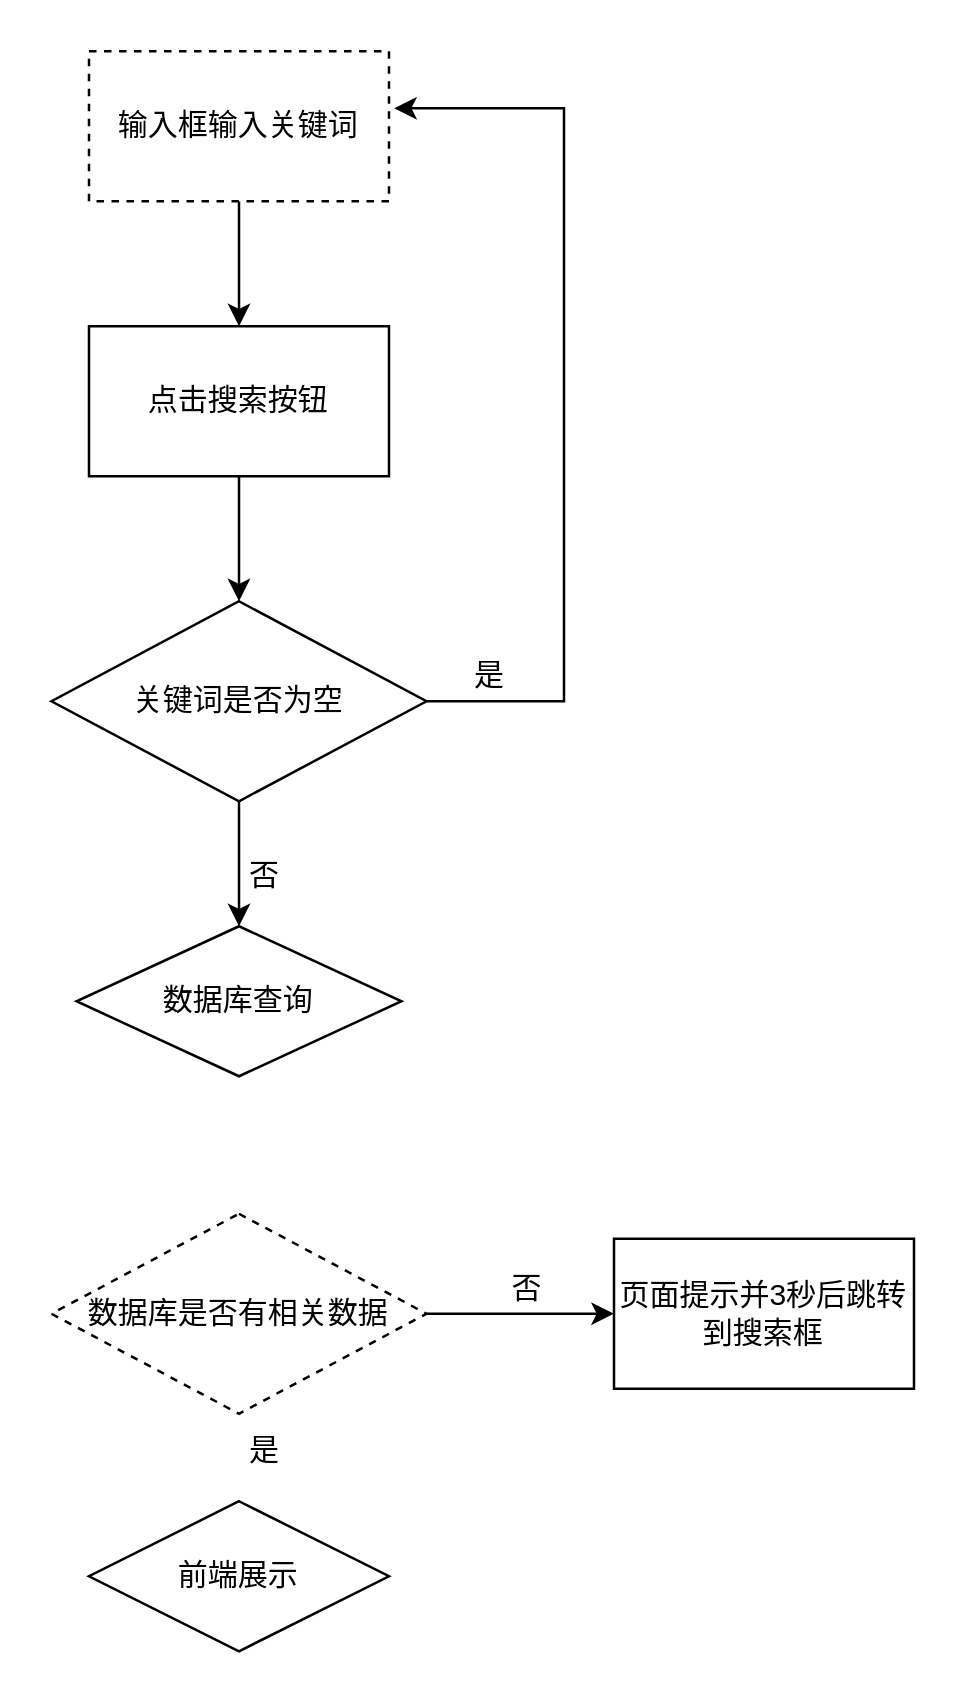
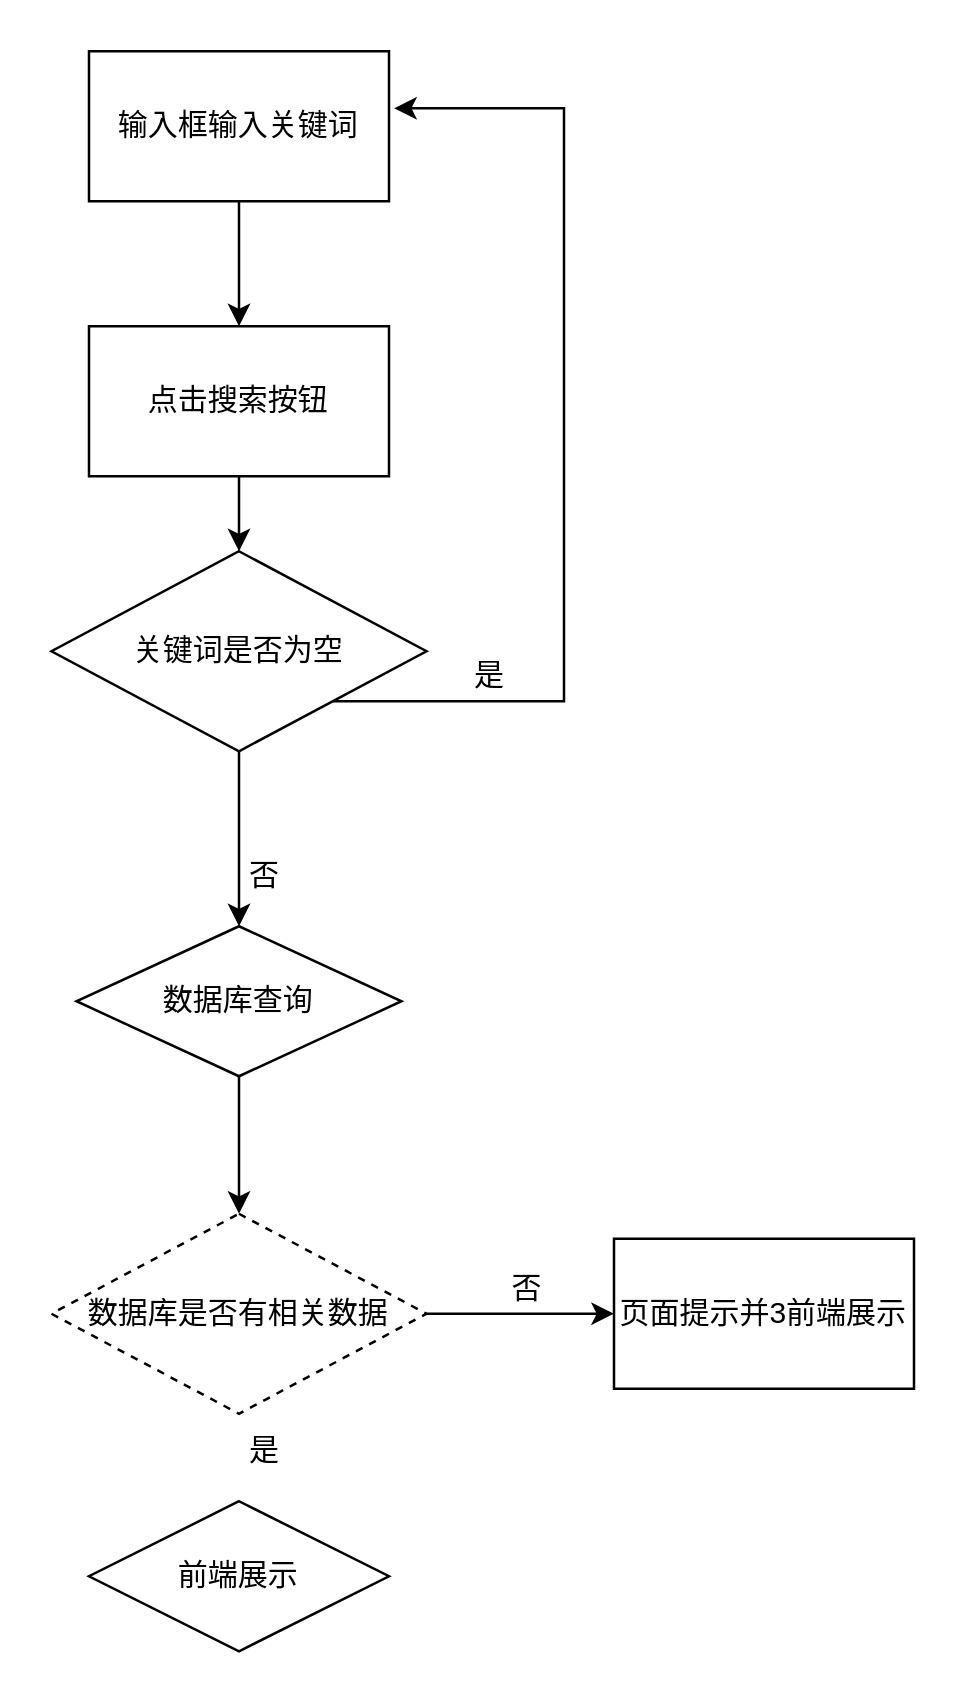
node "输入框输入关键词": style dashed -> solid
node "关键词是否为空": moved (239, 701) -> (239, 651)
edge "数据库查询" -> "数据库是否有相关数据": added
node "页面提示并3秒后跳转到搜索框": label "页面提示并3秒后跳转到搜索框" -> "页面提示并3前端展示"
